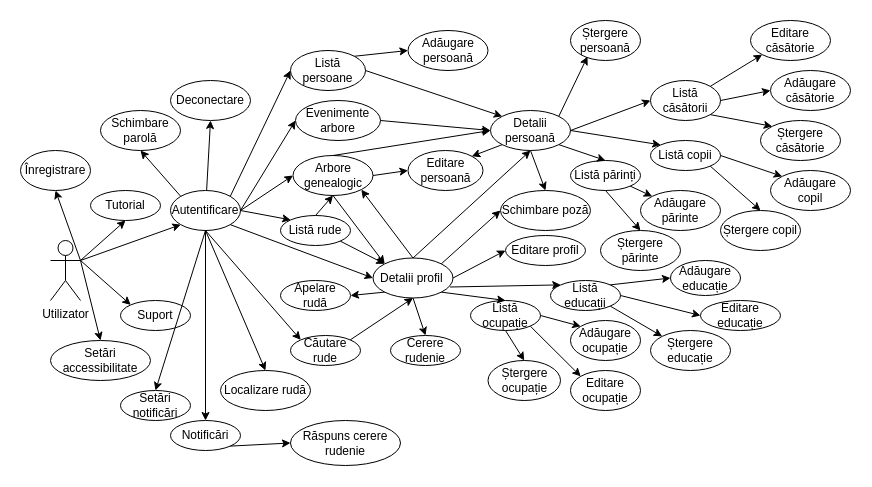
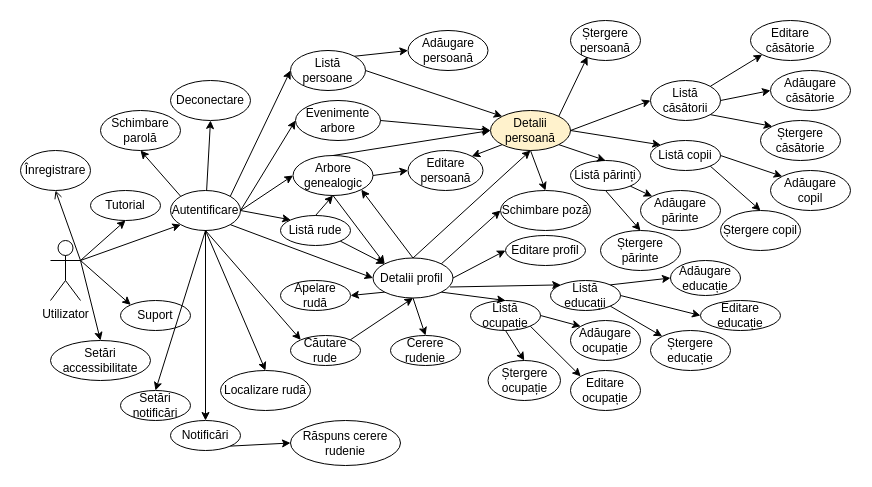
node "Detalii persoană": fillcolor #ffffff -> #fff2cc
edge "Utilizator" -> "Înregistrare": arrowhead classic -> open
